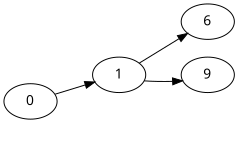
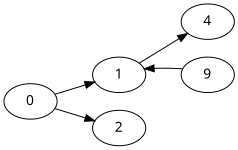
node "6": label "6" -> "4"
edge "1" -> "9": reversed
node "2": added
